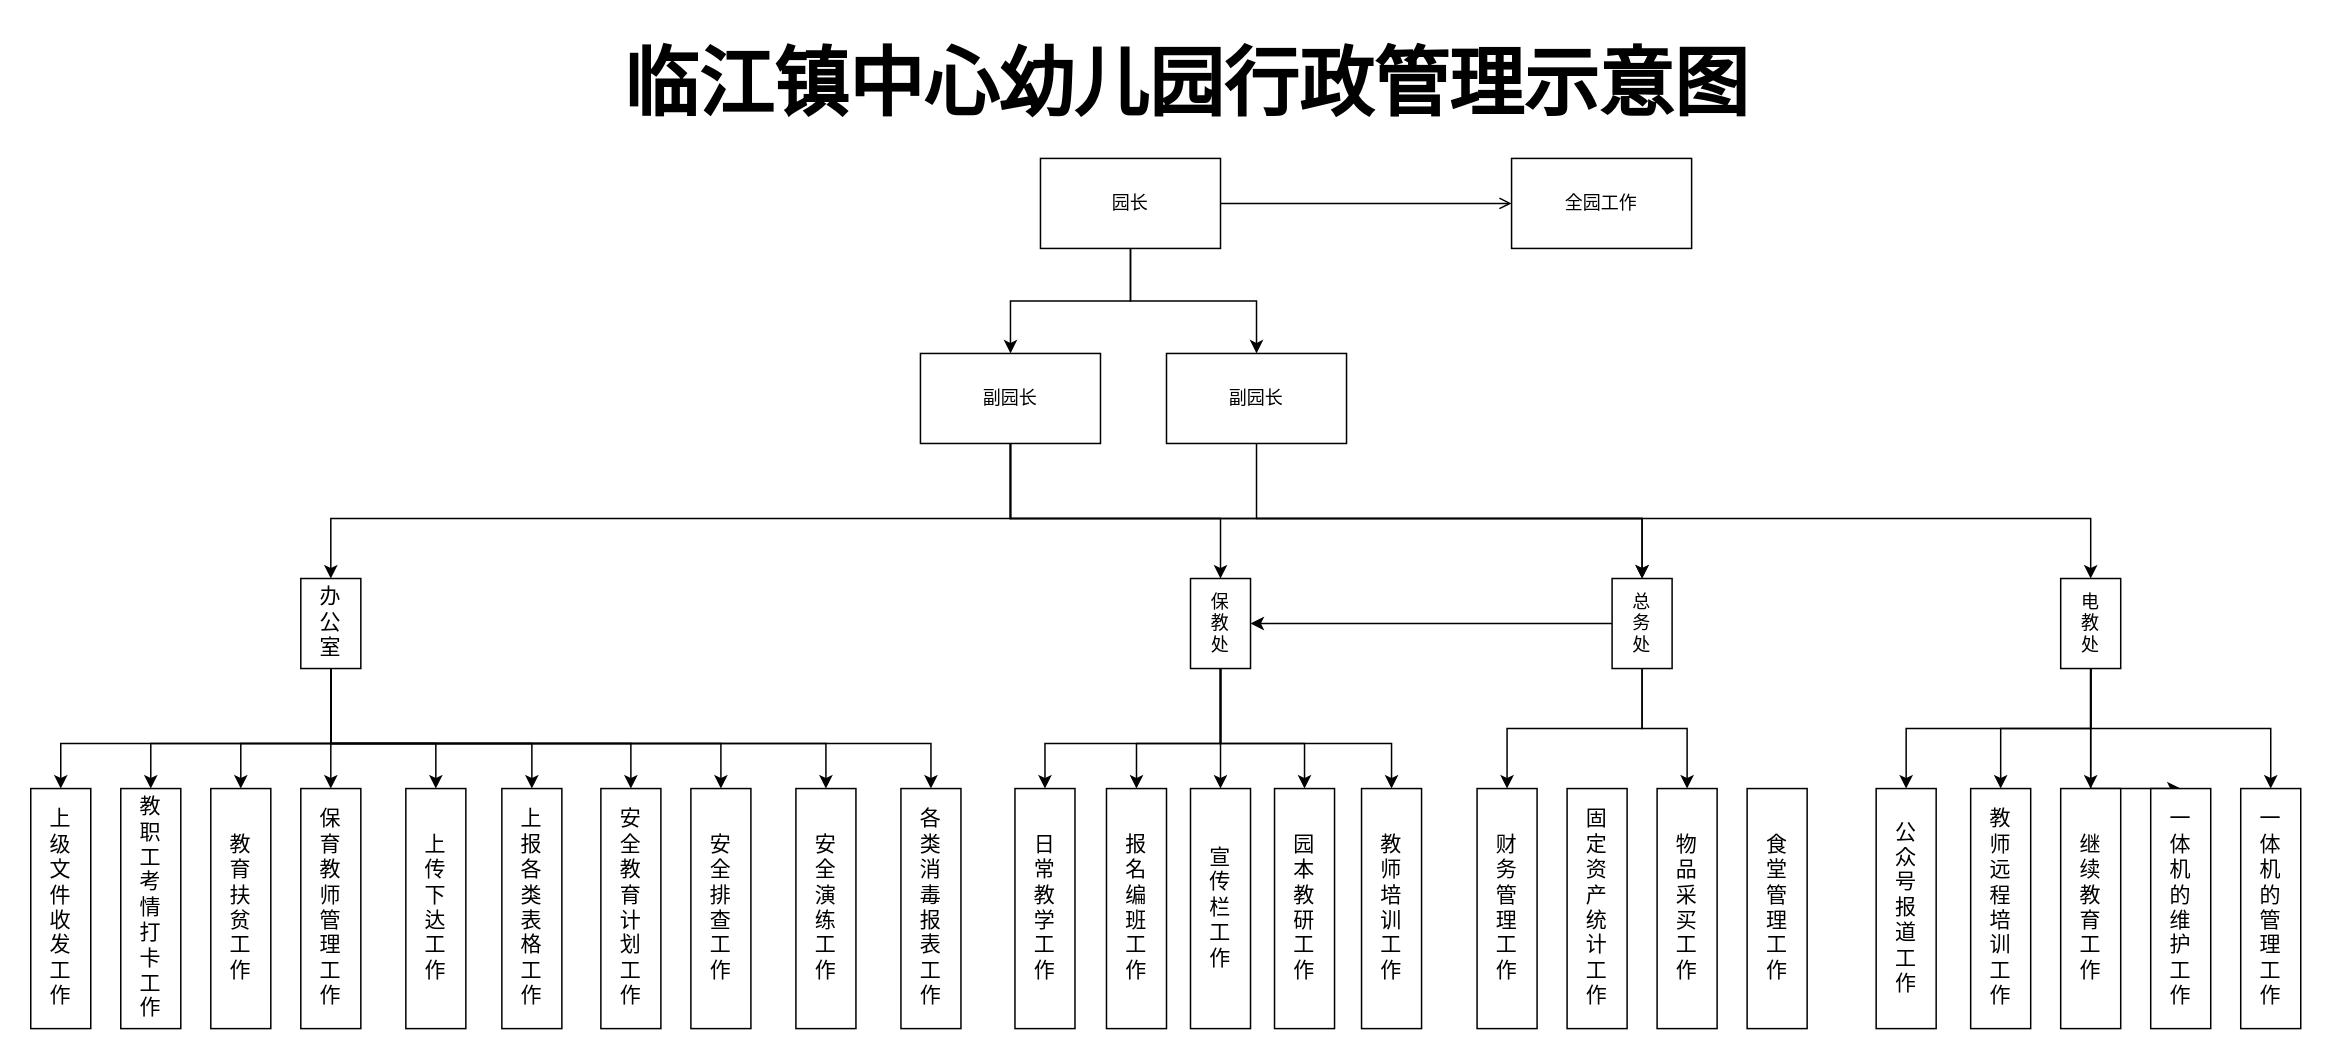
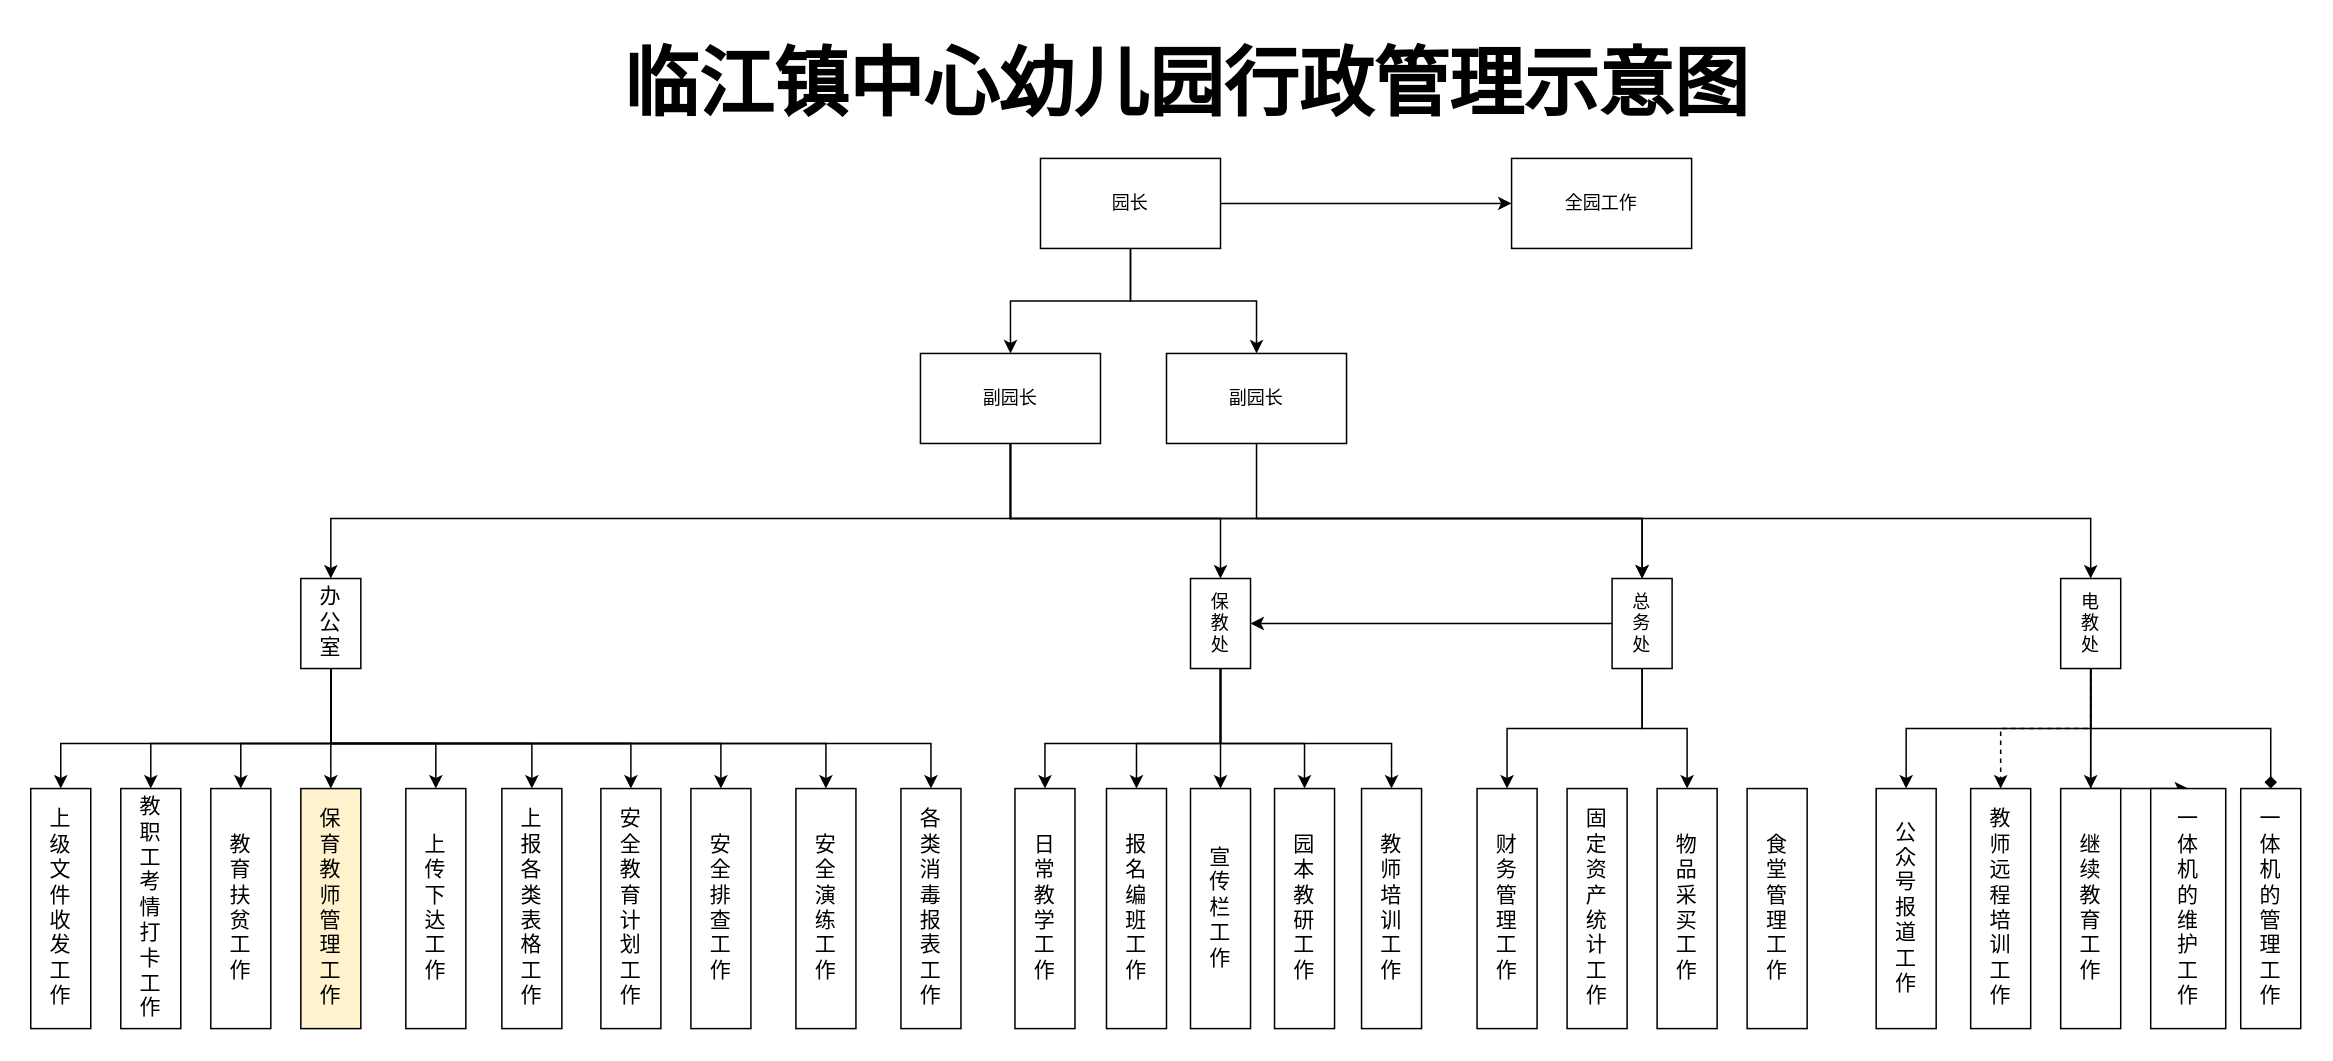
edge "园长" -> "全园工作": arrowhead open -> classic
edge "电 教 处" -> "教 师 远 程 培 训 工 作": style solid -> dashed
edge "电 教 处" -> "一 体 机 的 管 理 工 作": arrowhead classic -> diamond
node "保 育 教 师 管 理 工 作": fillcolor #ffffff -> #fff2cc
node "一 体 机 的 维 护 工 作": size 60x240 -> 75x240
